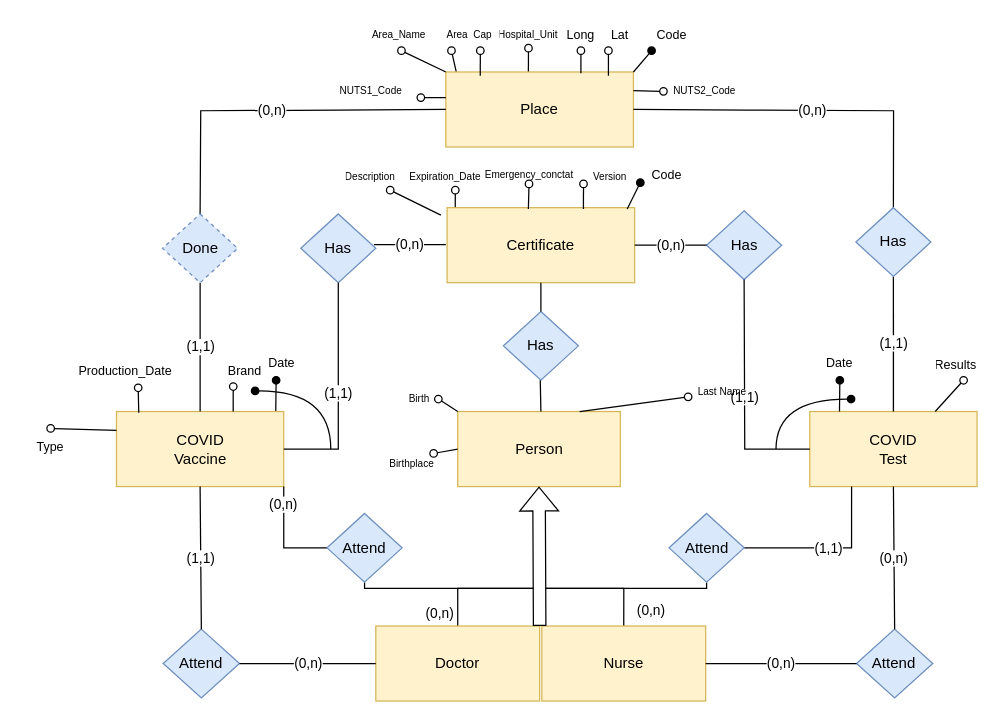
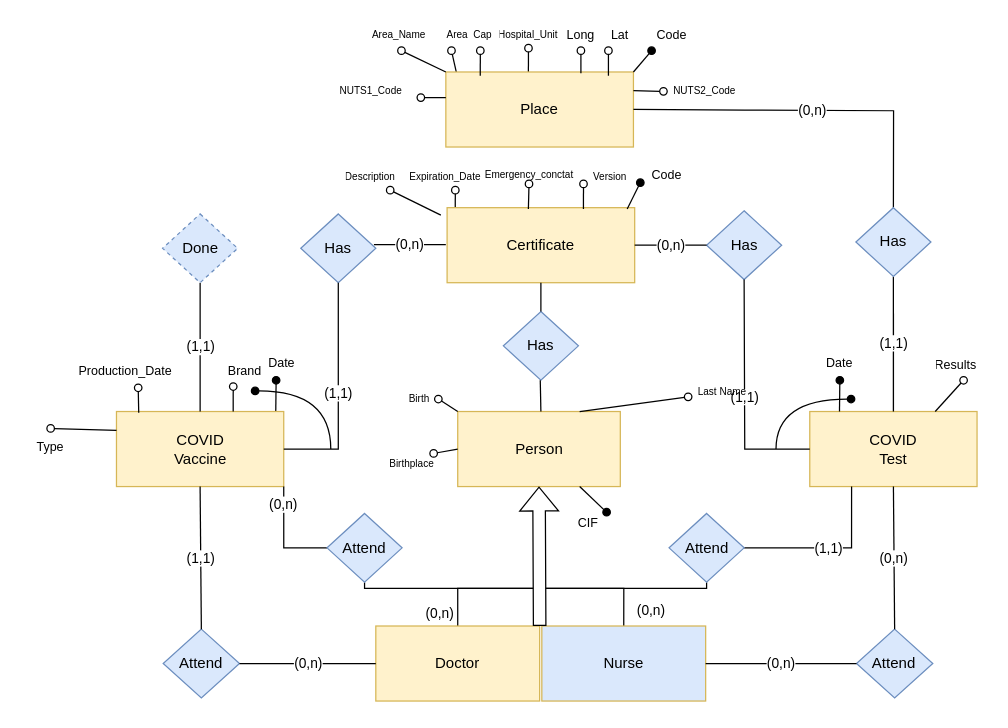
edge "Place" -- "Done": removed, label "(0,n)"
edge "Person" -> "CIF": added
node "CIF": added
node "Nurse": fillcolor #fff2cc -> #dae8fc
